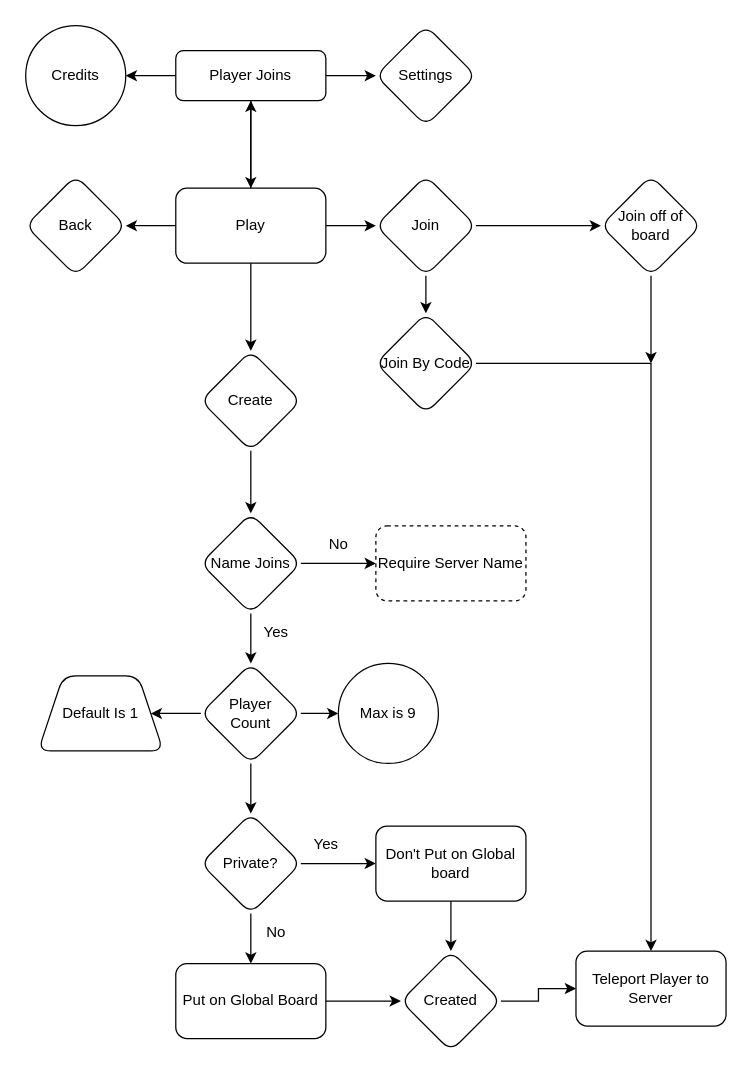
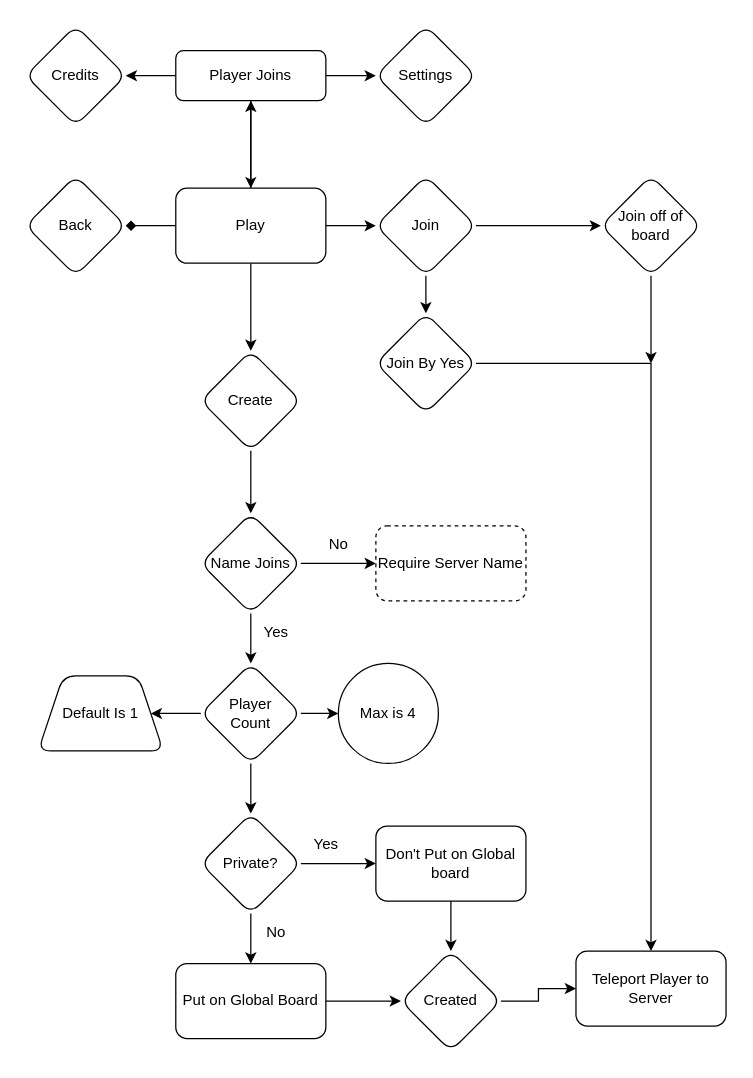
node "Credits": shape ellipse -> diamond
edge "Play" -> "Back": arrowhead classic -> diamond
node "Join By Code": label "Join By Code" -> "Join By Yes"
node "Max is 9": label "Max is 9" -> "Max is 4"
